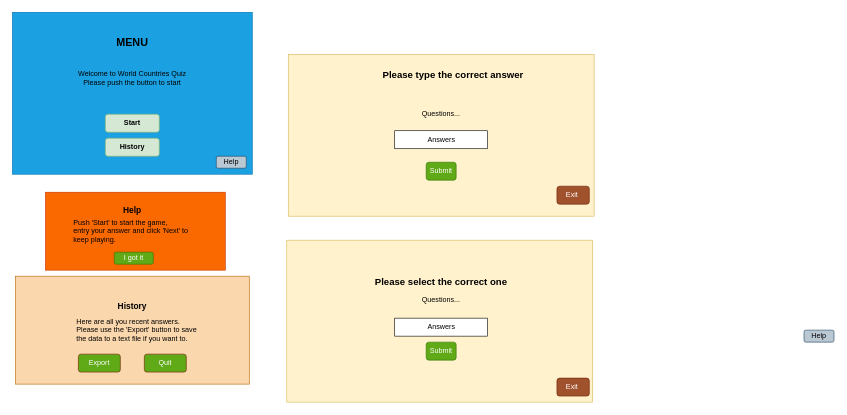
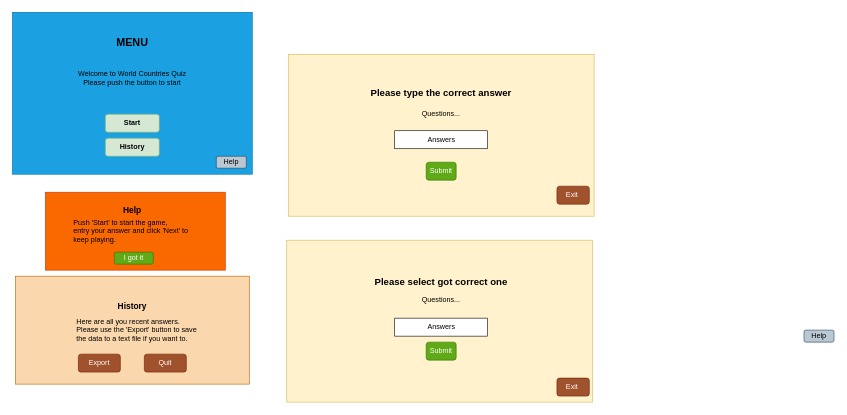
node "Please type the correct answer": moved (453, 75) -> (441, 93)
node "Please select the correct one": label "Please select the correct one" -> "Please select got correct one"
node "Export": fillcolor #60a917 -> #a0522d
node "Quit": fillcolor #60a917 -> #a0522d
